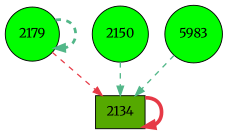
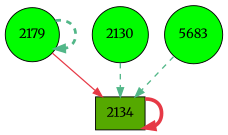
node "2150": label "2150" -> "2130"
node "5983": label "5983" -> "5683"
edge "2179" -> "2134": style dashed -> solid
